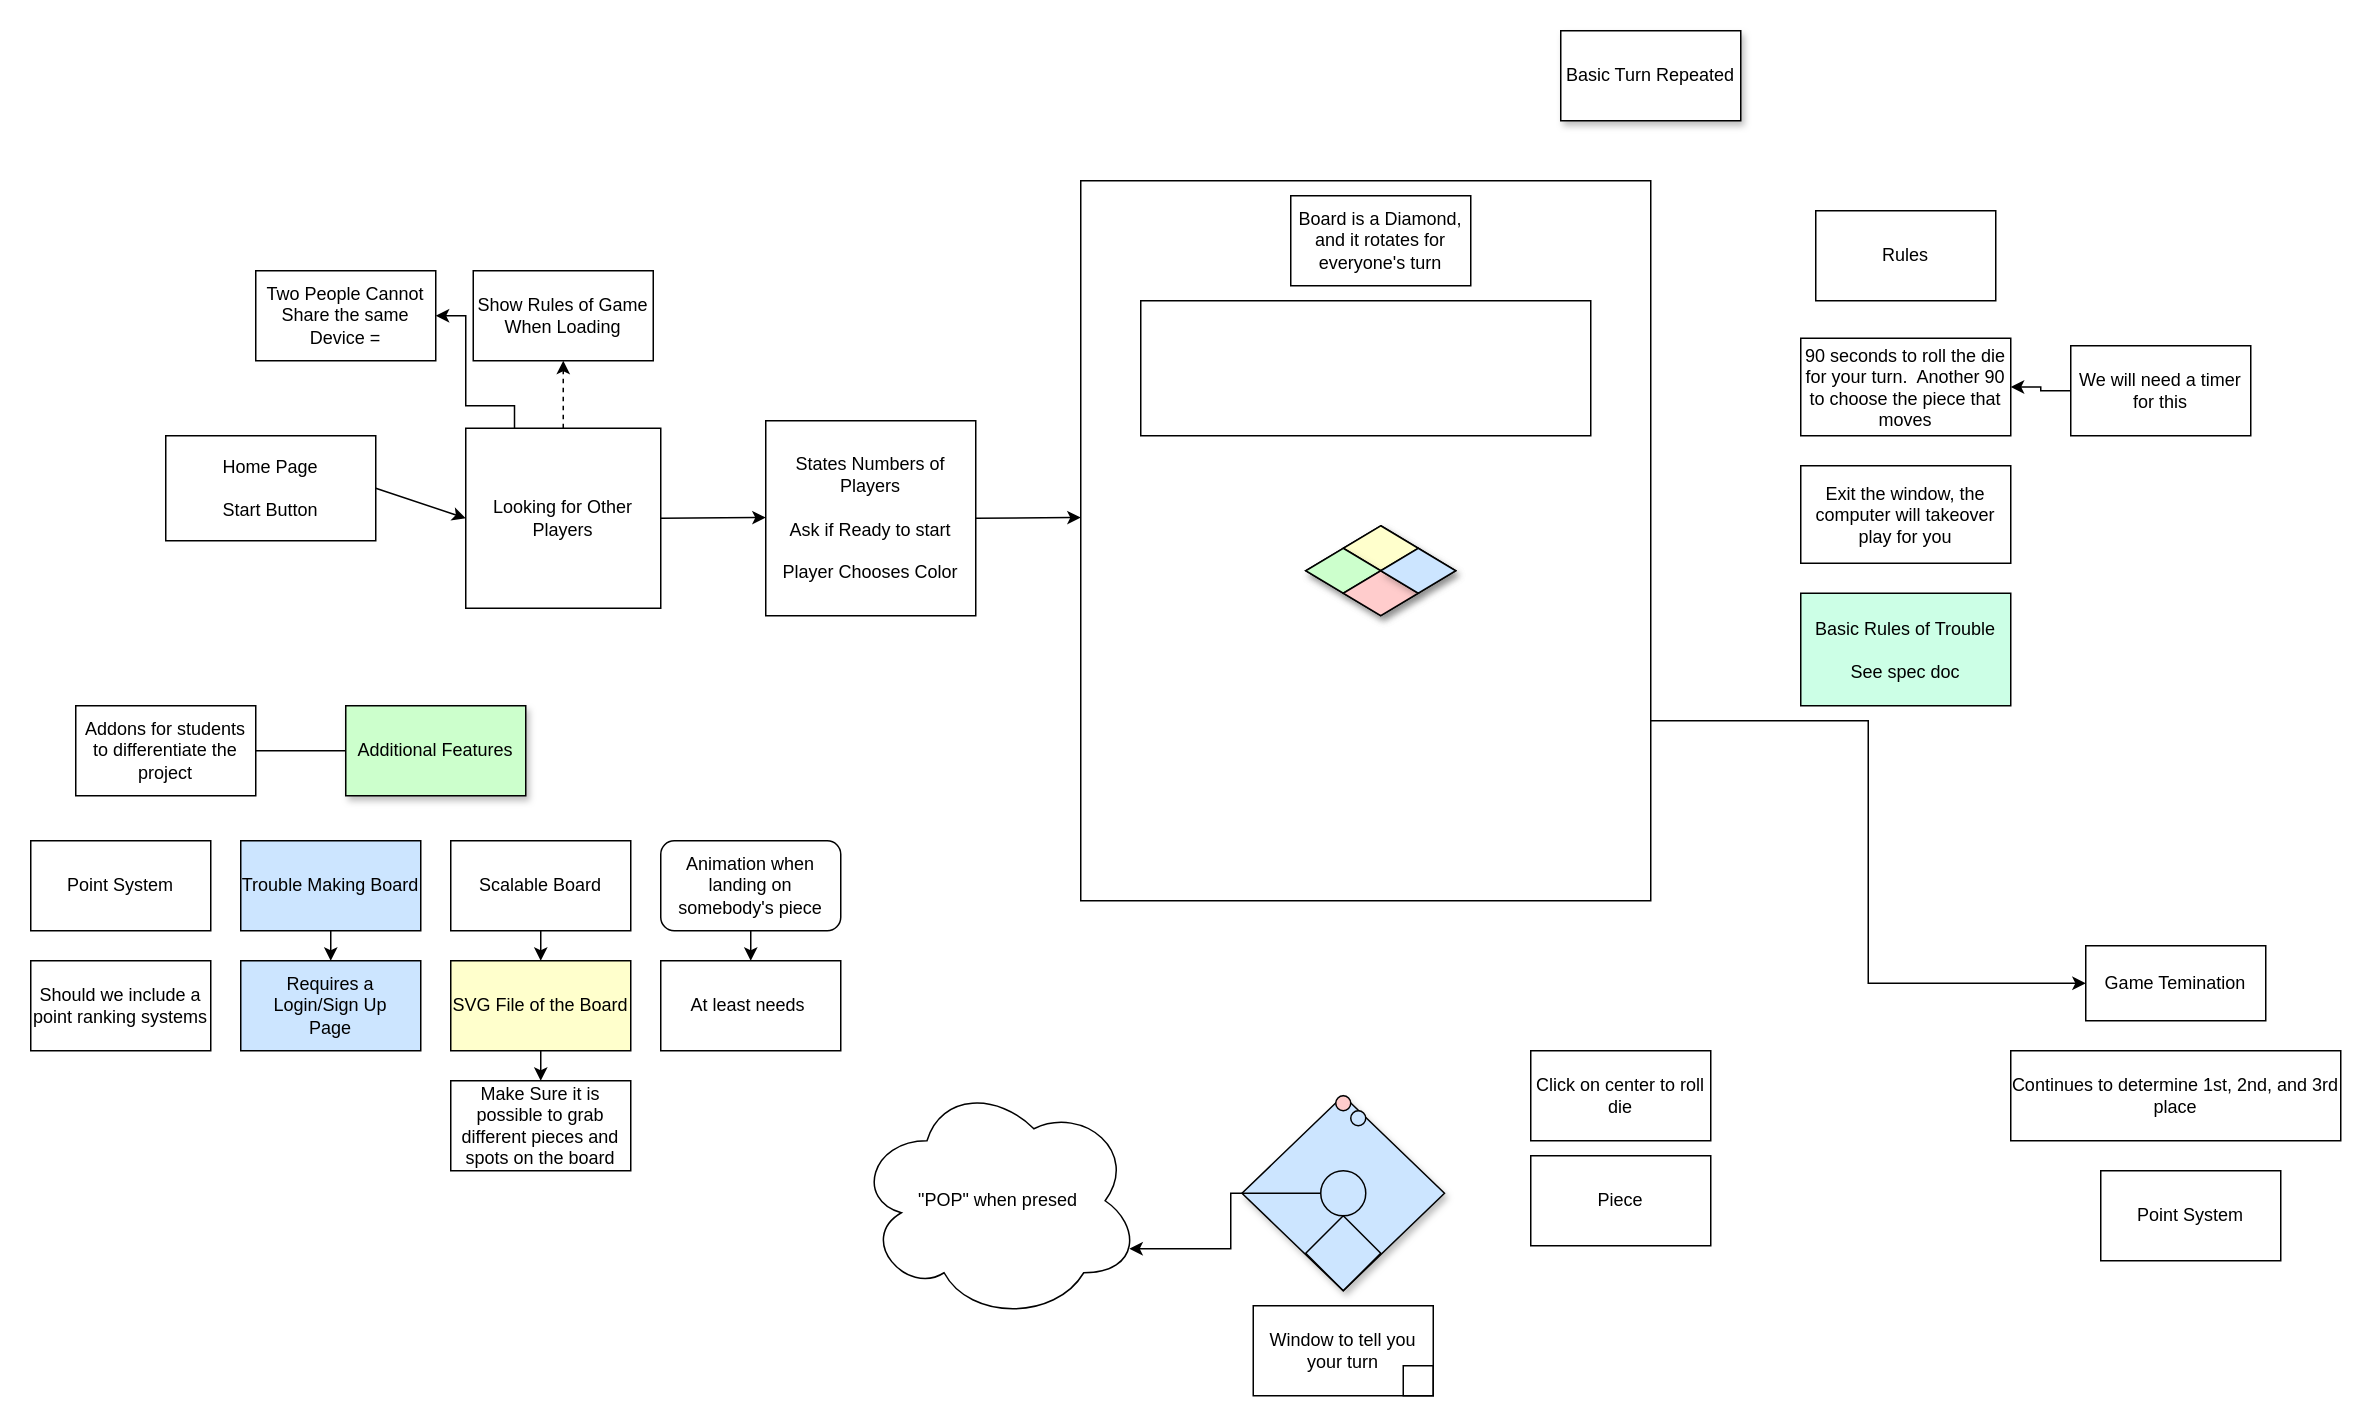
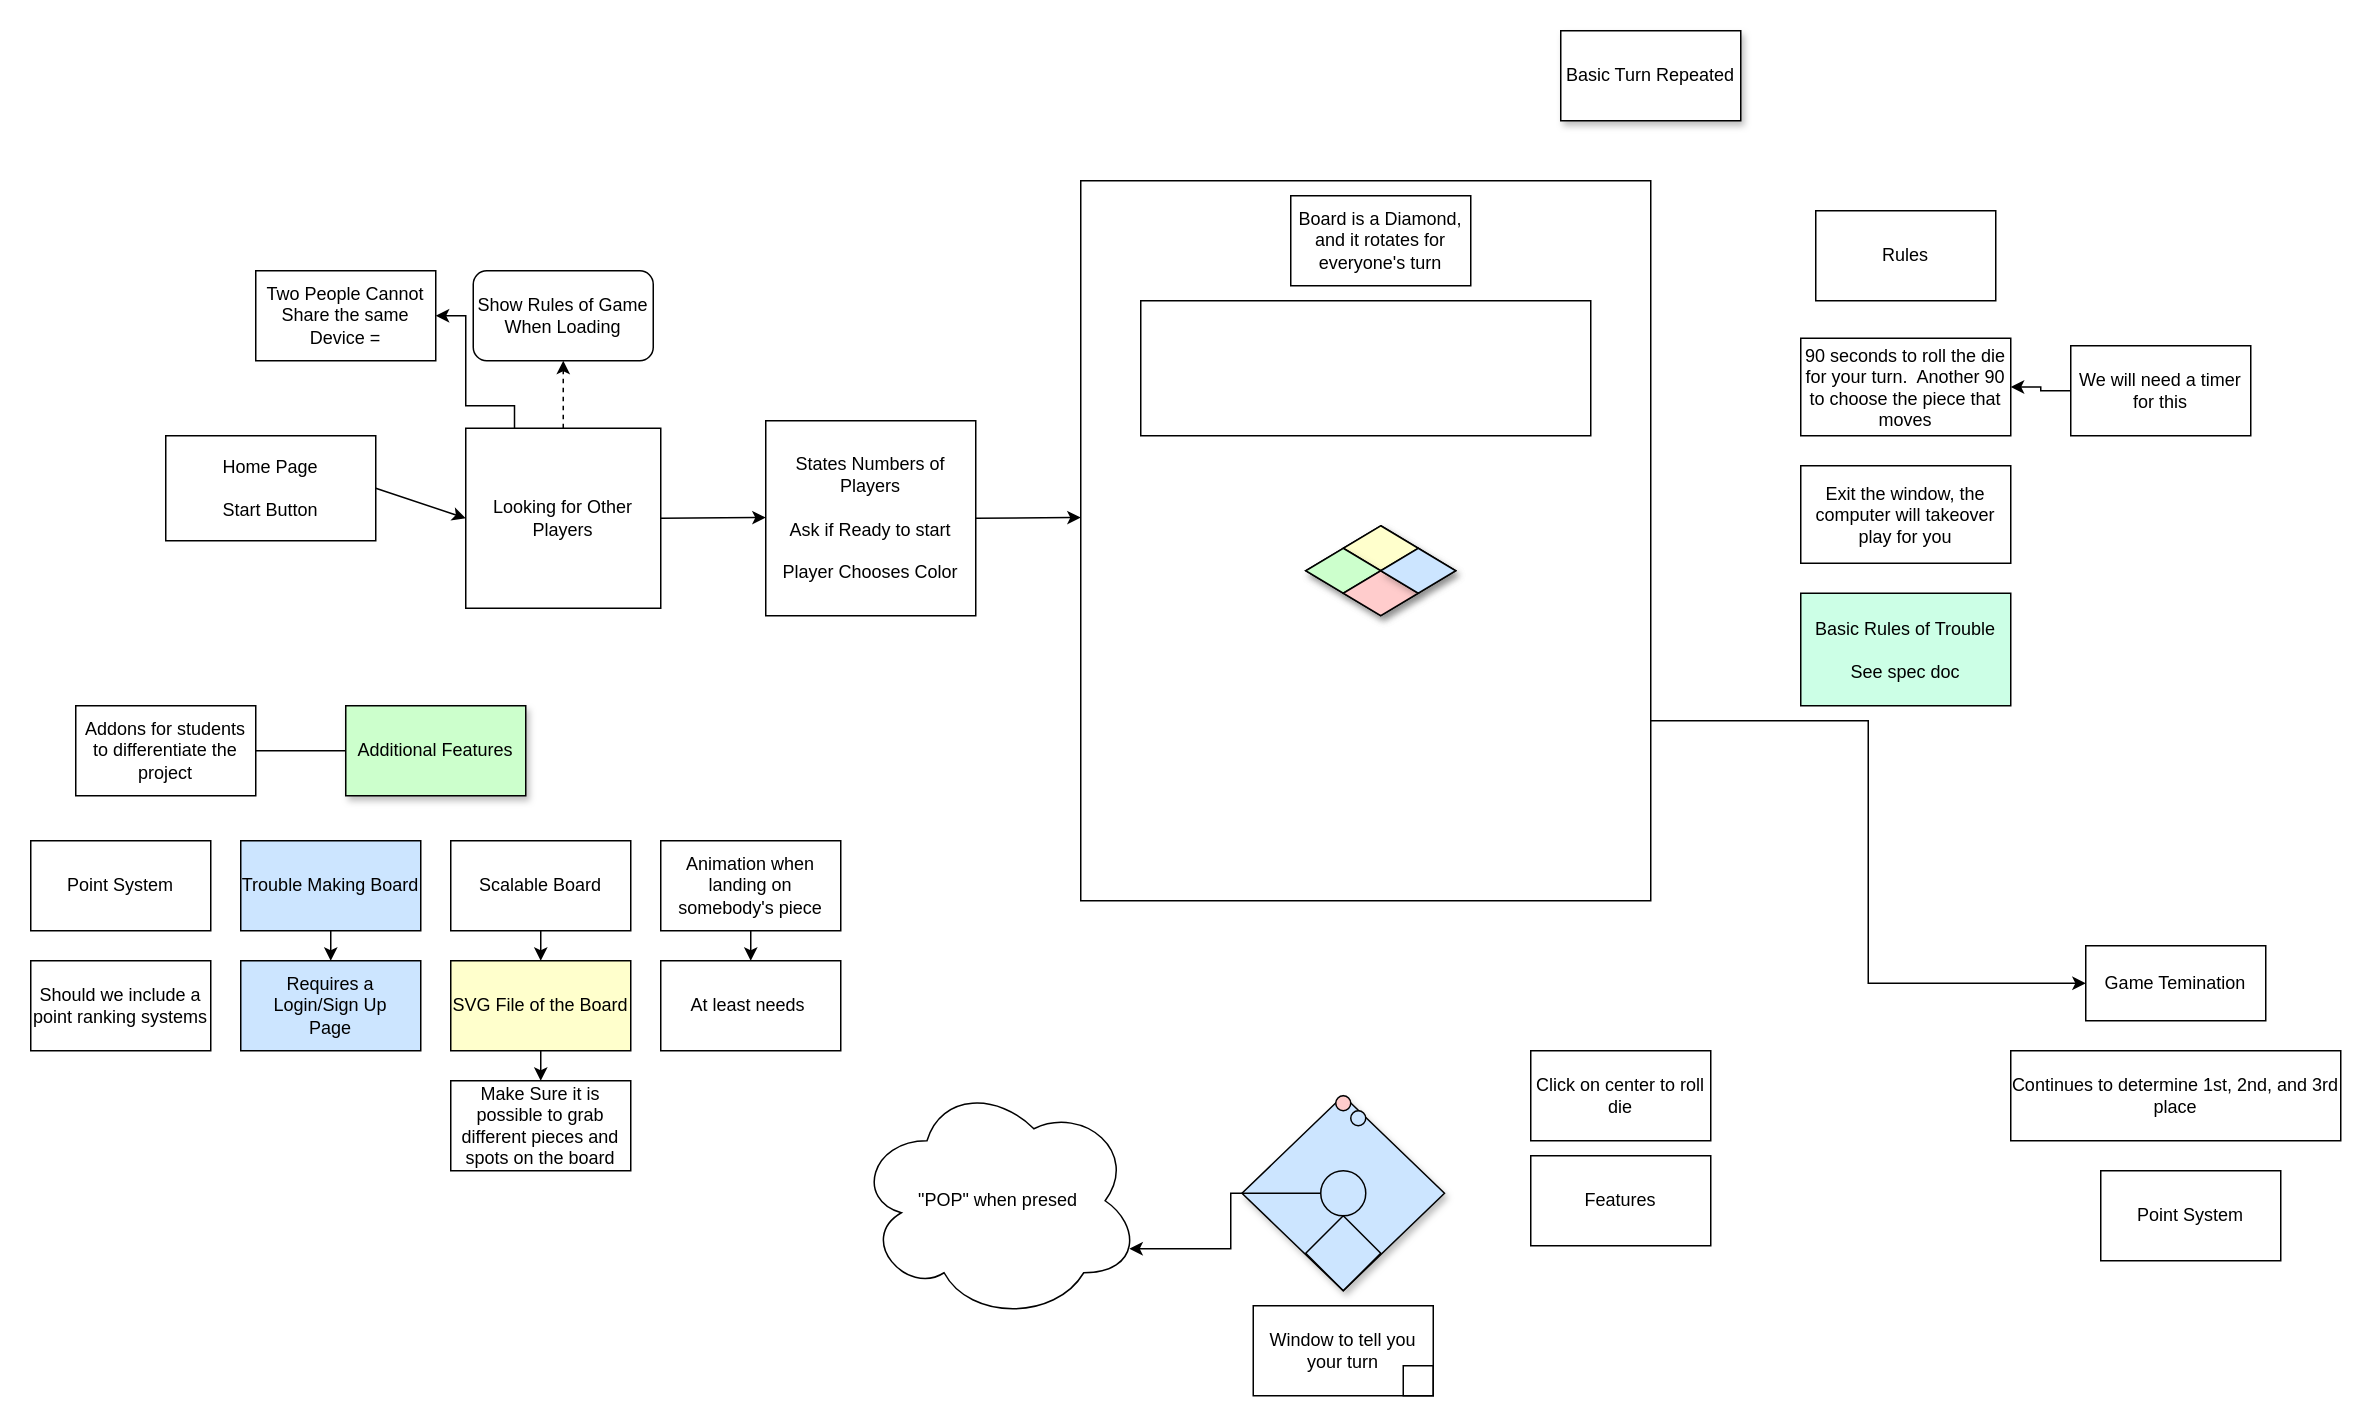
node "Show Rules of Game When Loading": shape rectangle -> rounded rectangle
node "Animation when landing on somebody's piece": shape rounded rectangle -> rectangle
node "Piece": label "Piece" -> "Features"
